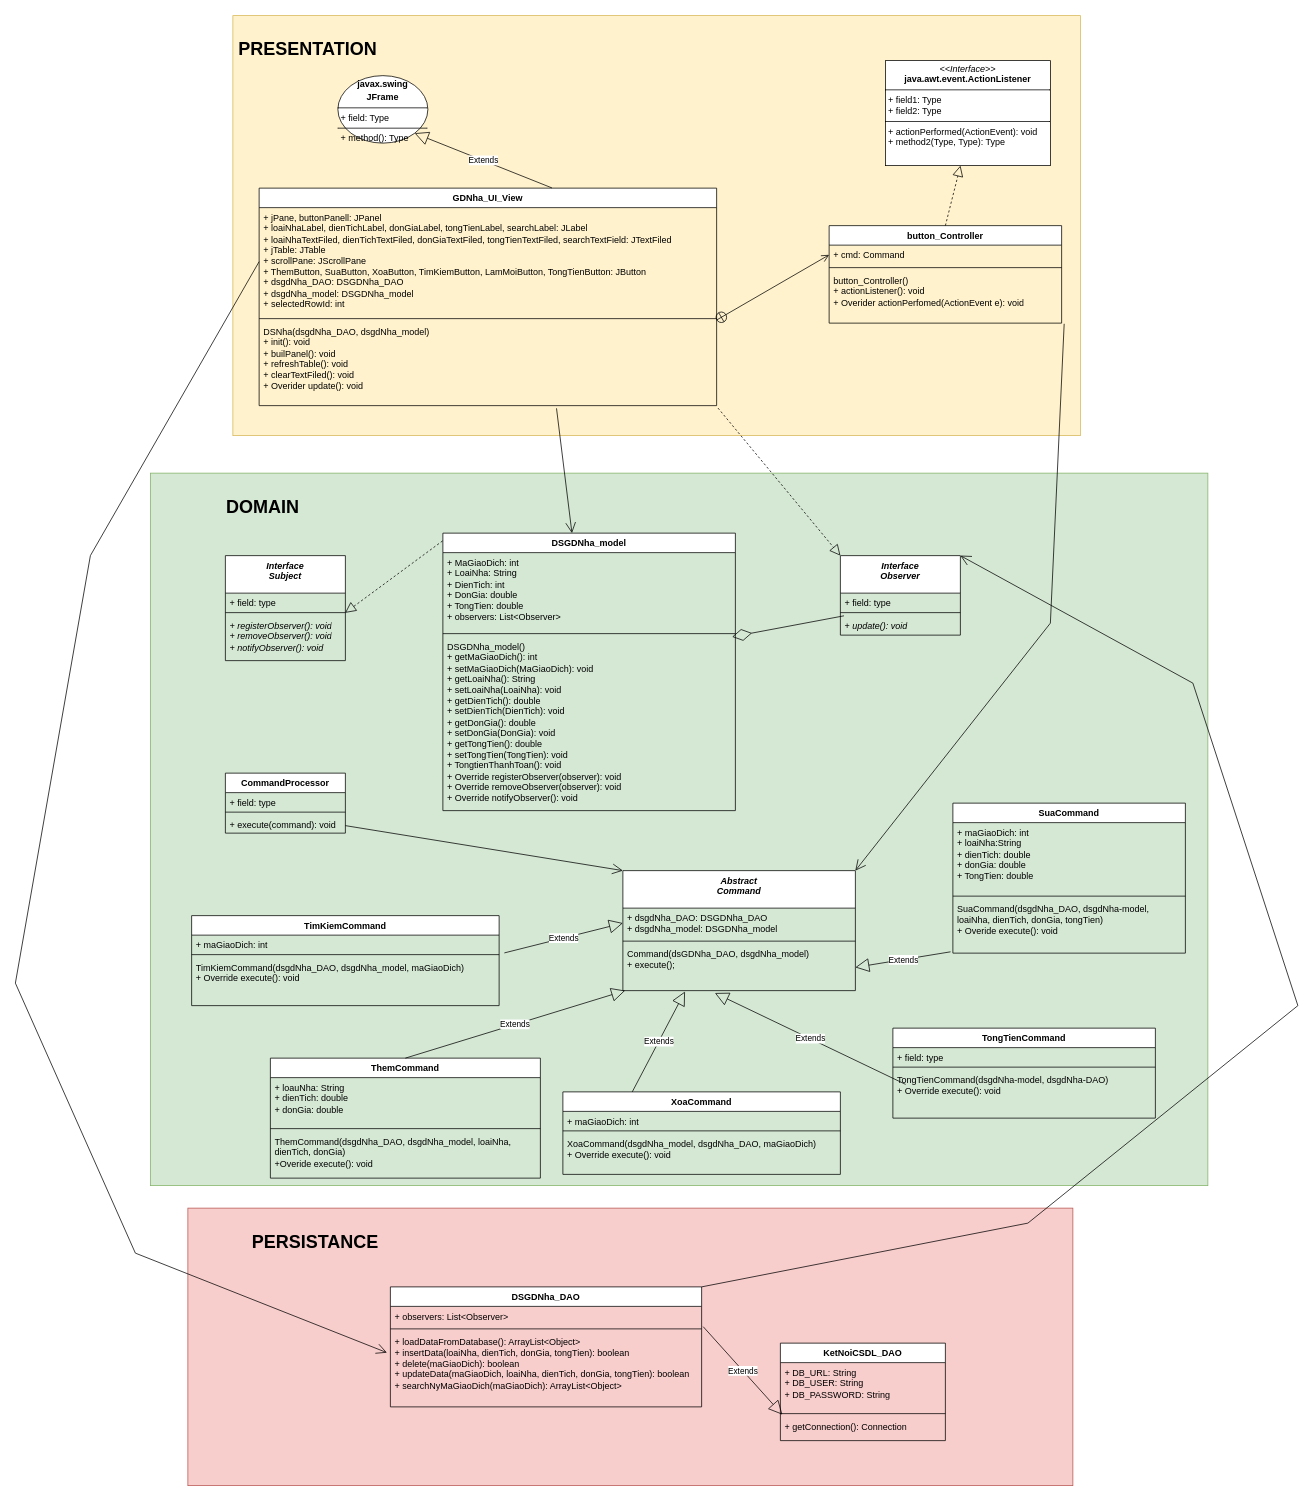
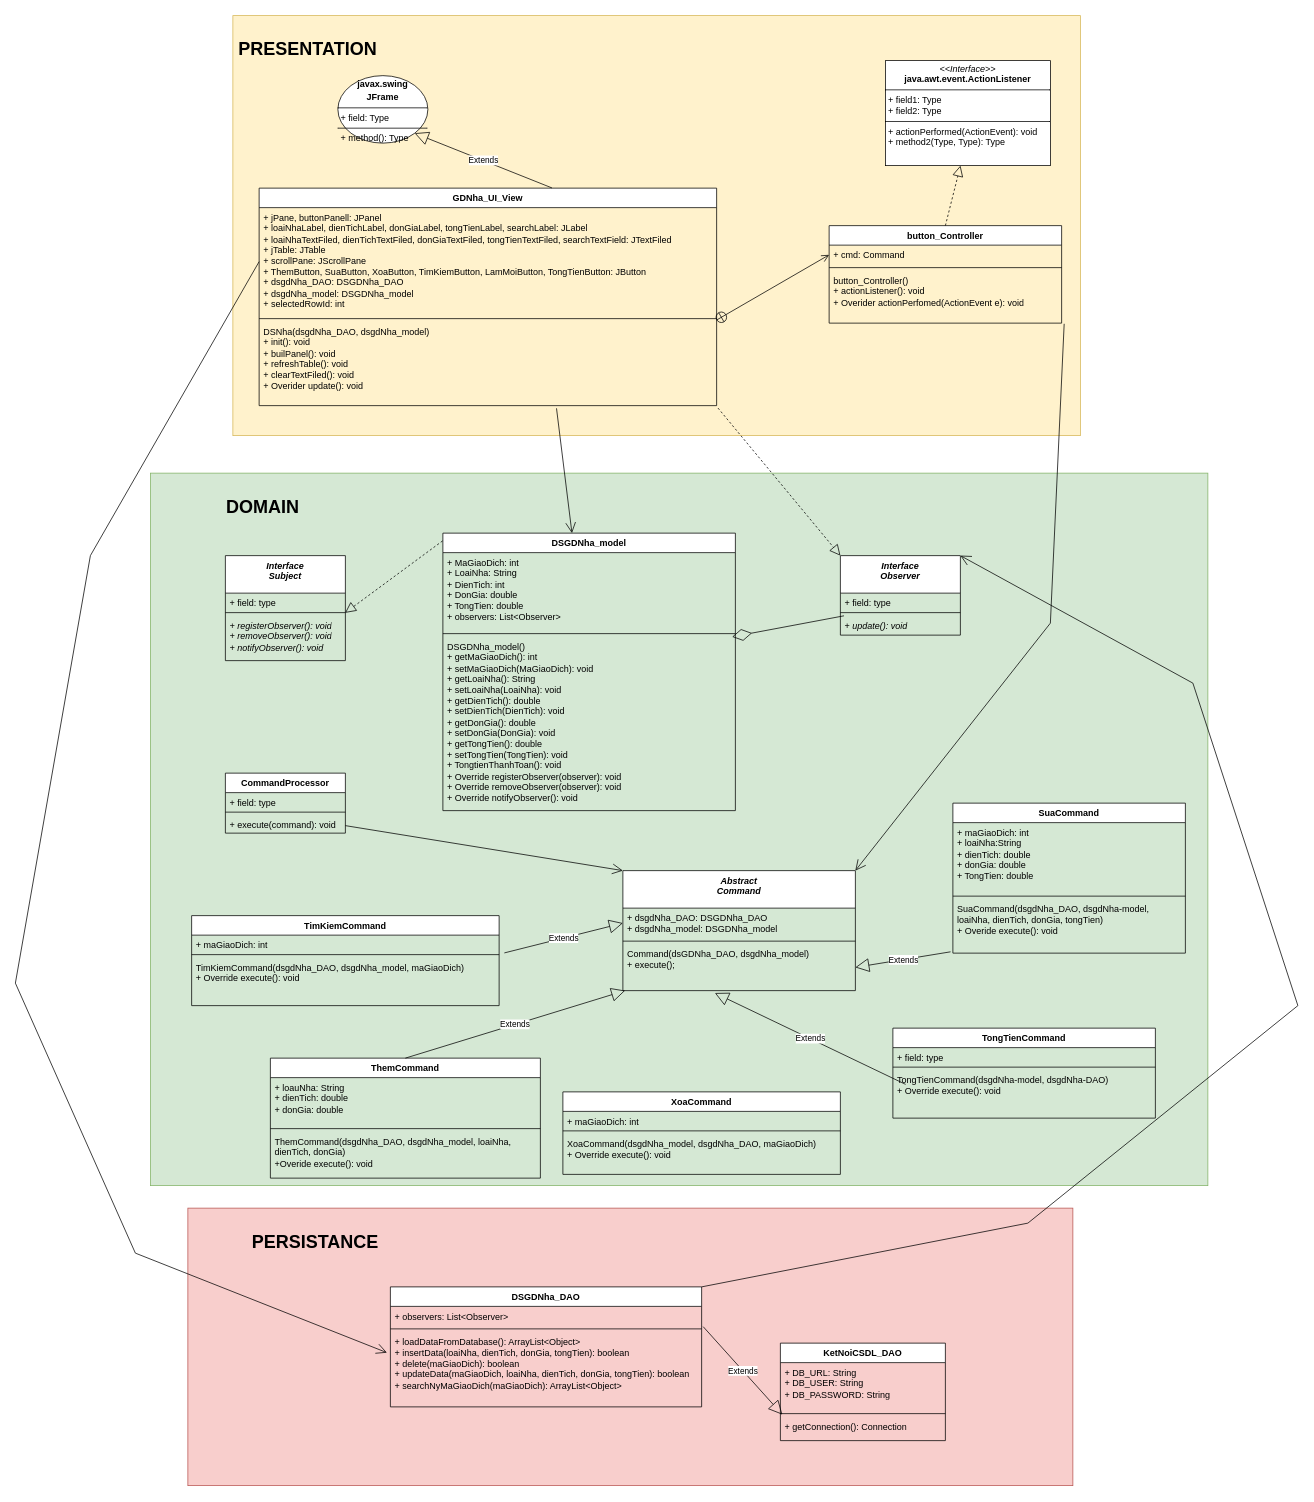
edge "XoaCommand" -> "Command(dsGDNha_DAO, dsgdNha_model) + execute();": removed, label "Extends"
